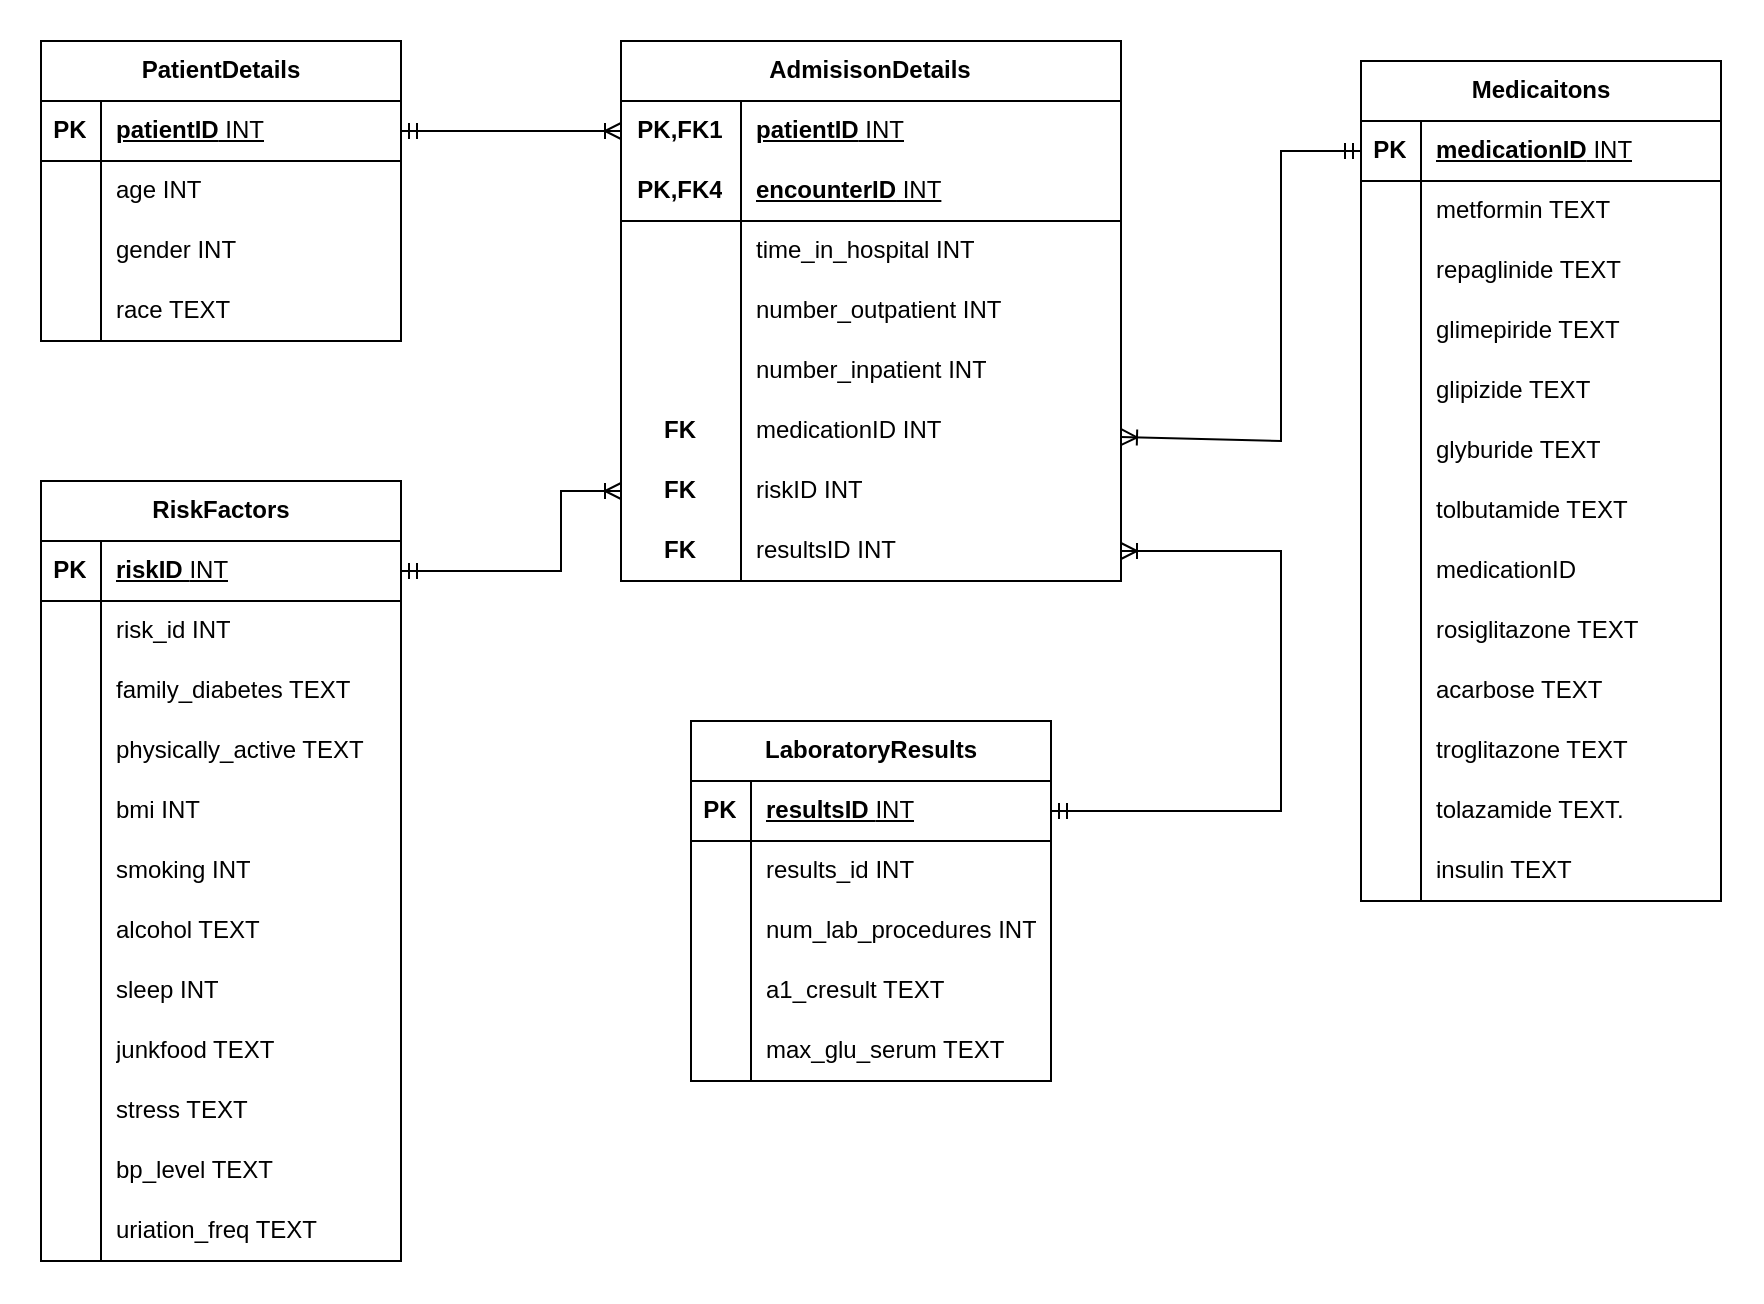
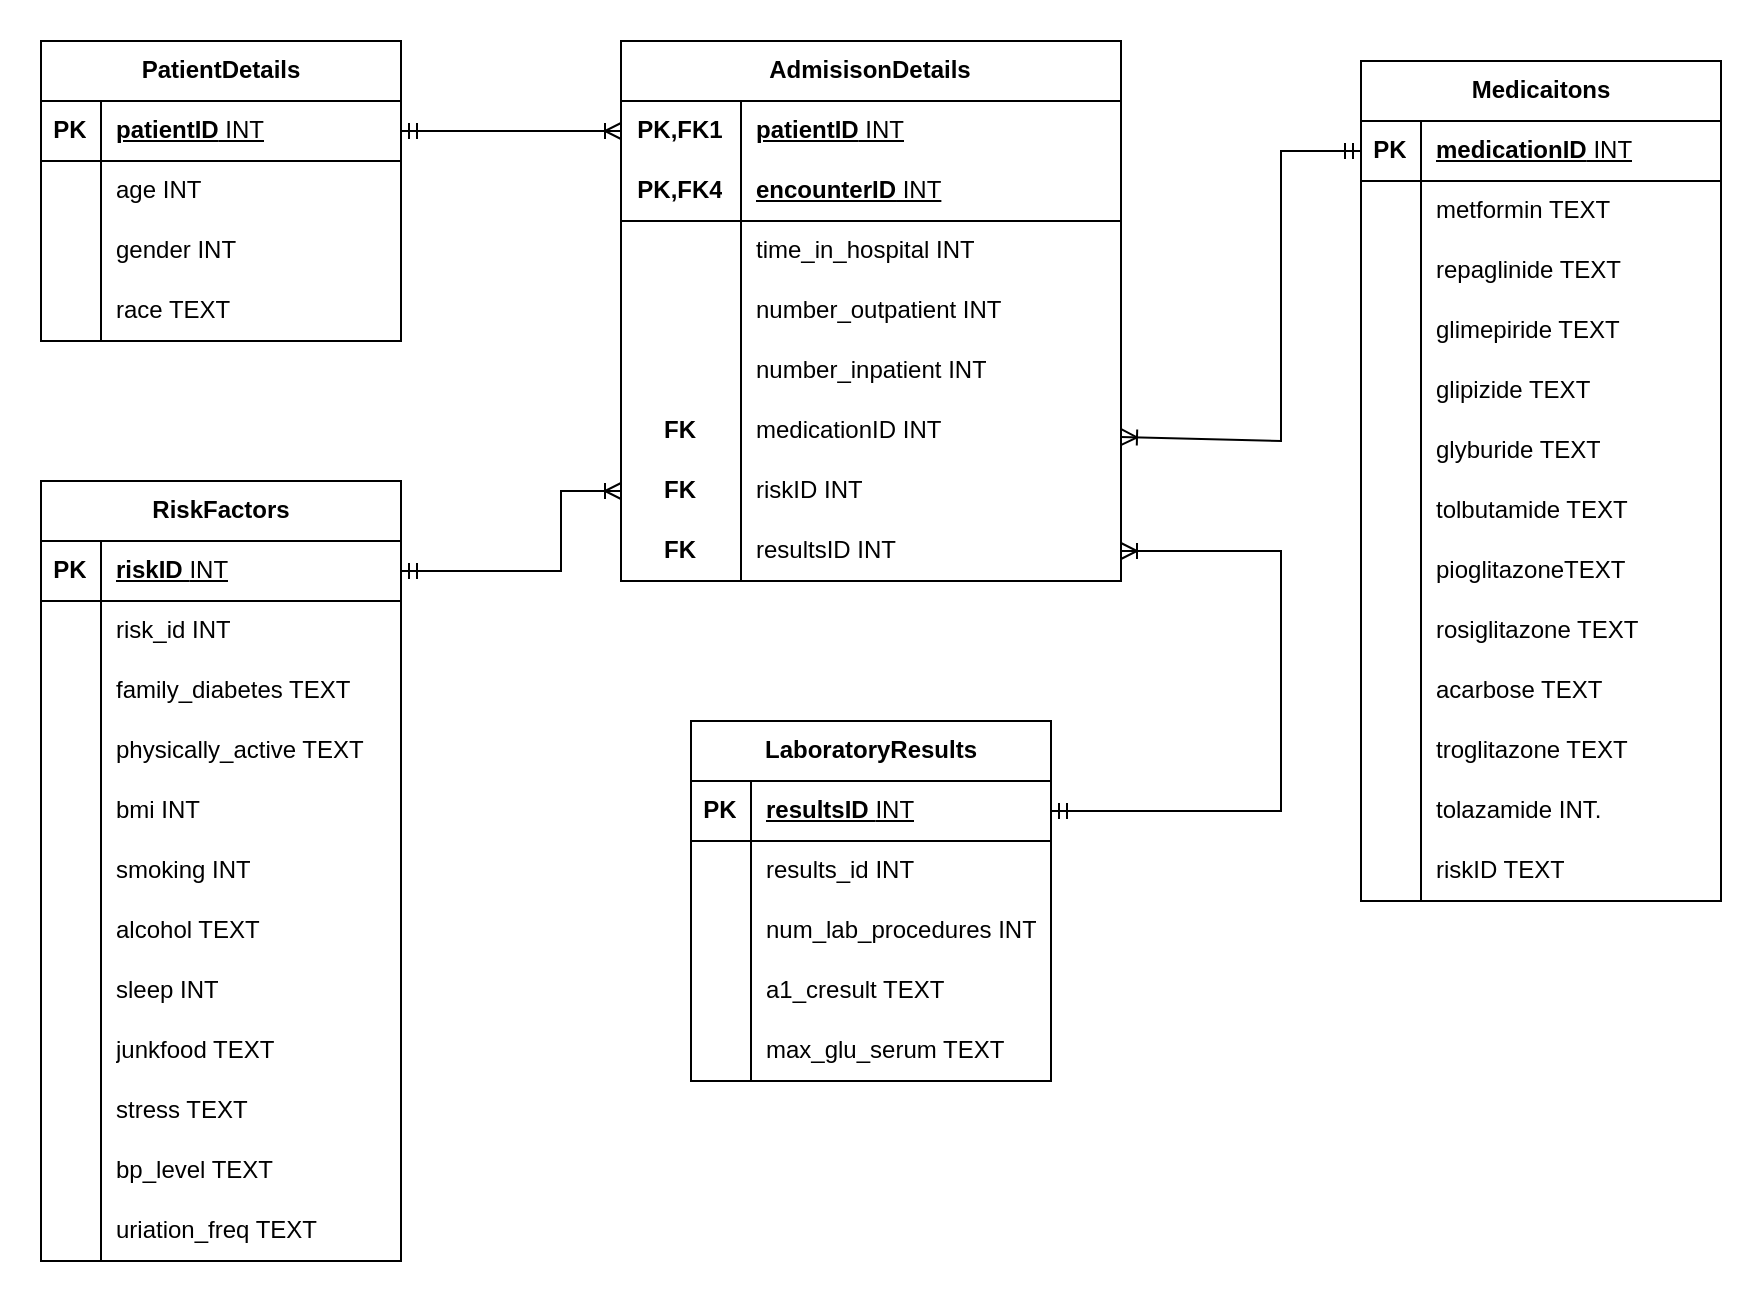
node "medicationID": label "medicationID" -> "pioglitazoneTEXT"
node "tolazamide TEXT.": label "tolazamide TEXT." -> "tolazamide INT."
node "insulin TEXT": label "insulin TEXT" -> "riskID TEXT"
